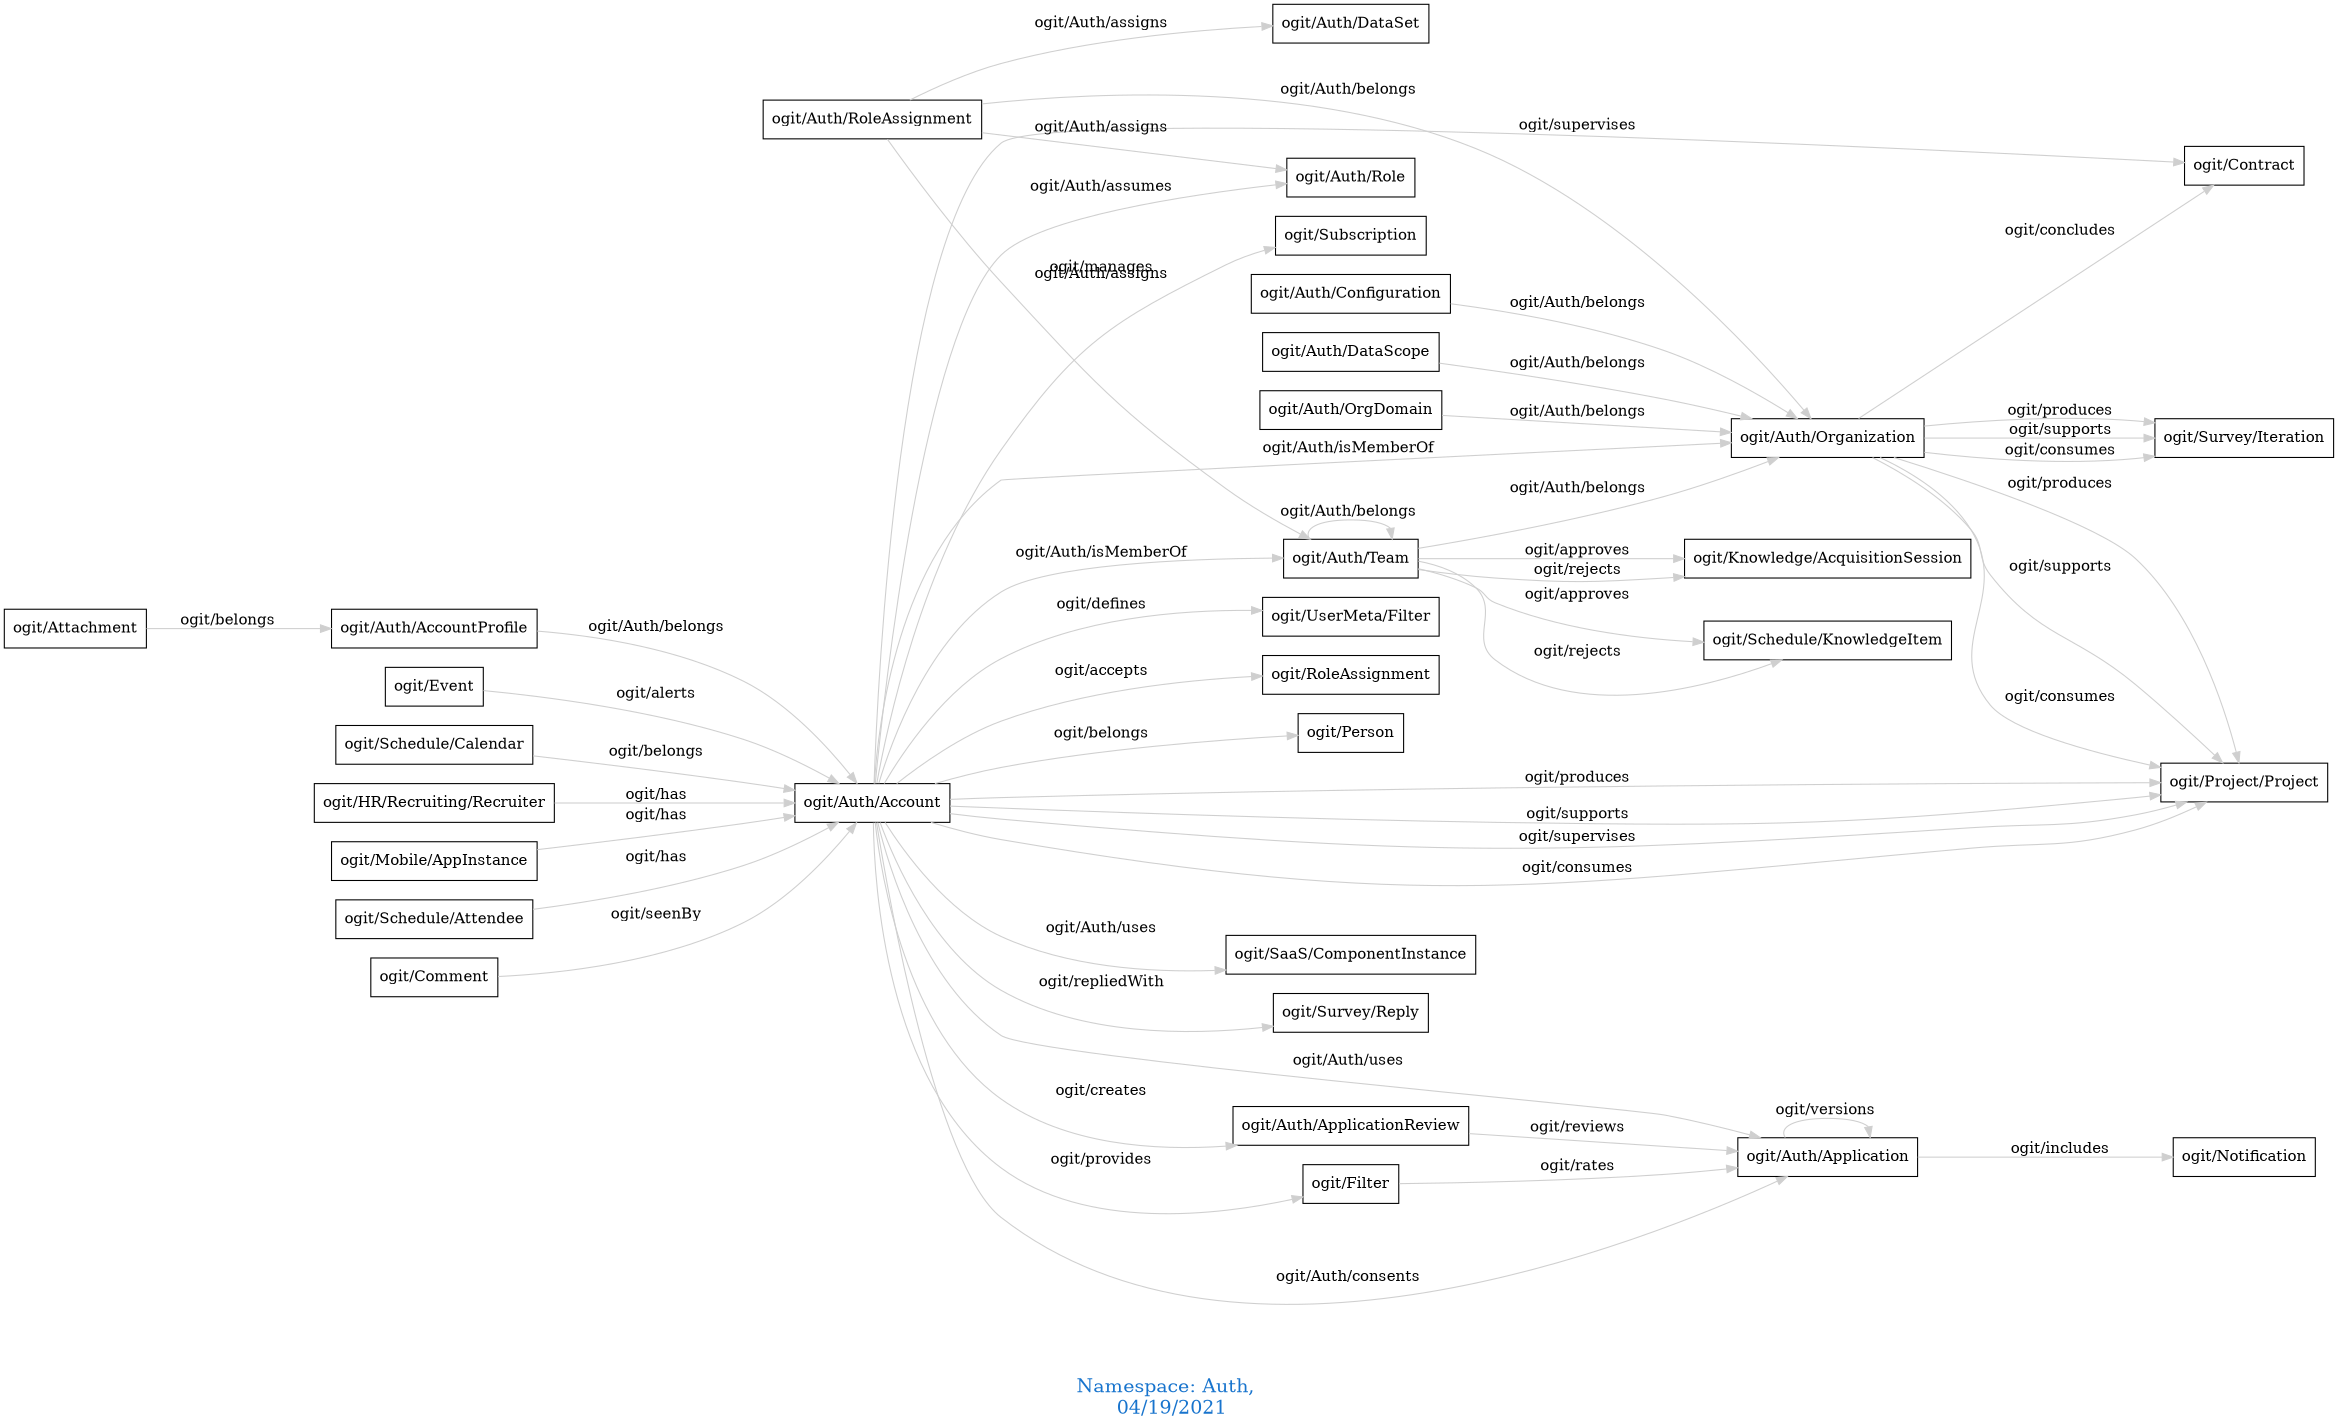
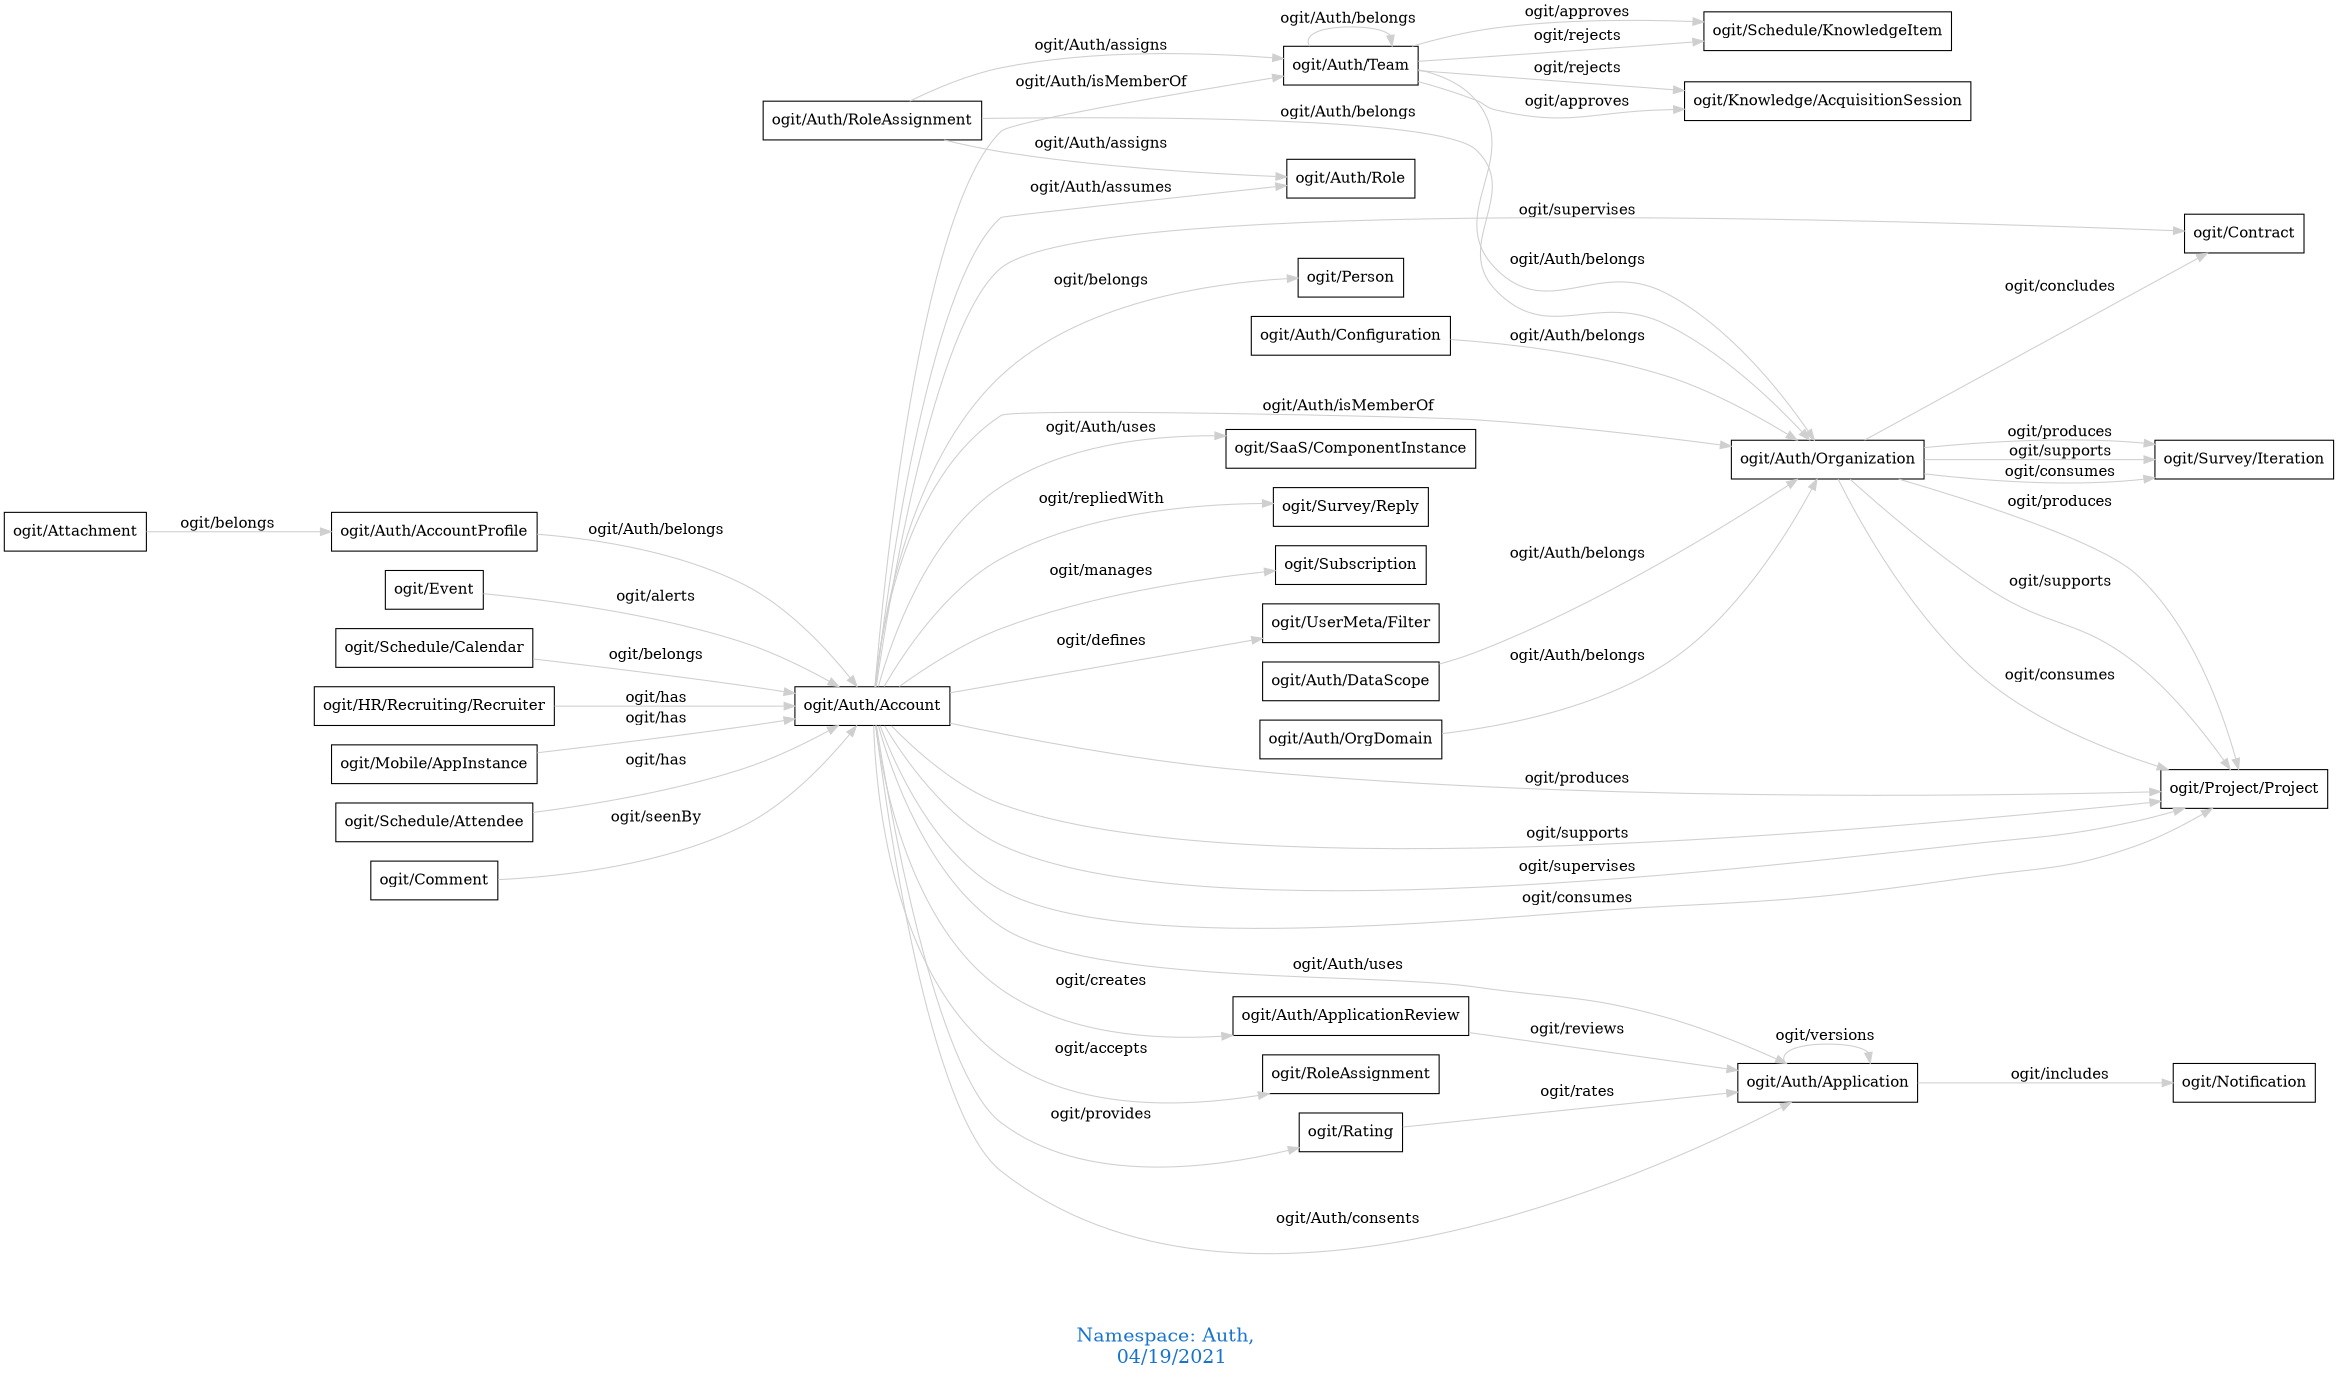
node "ogit/Auth/DataSet": removed
node "ogit/Filter": label "ogit/Filter" -> "ogit/Rating"
